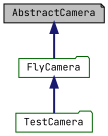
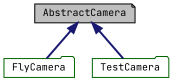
edge "TestCamera" -> "FlyCamera": now "TestCamera" -> "AbstractCamera"
